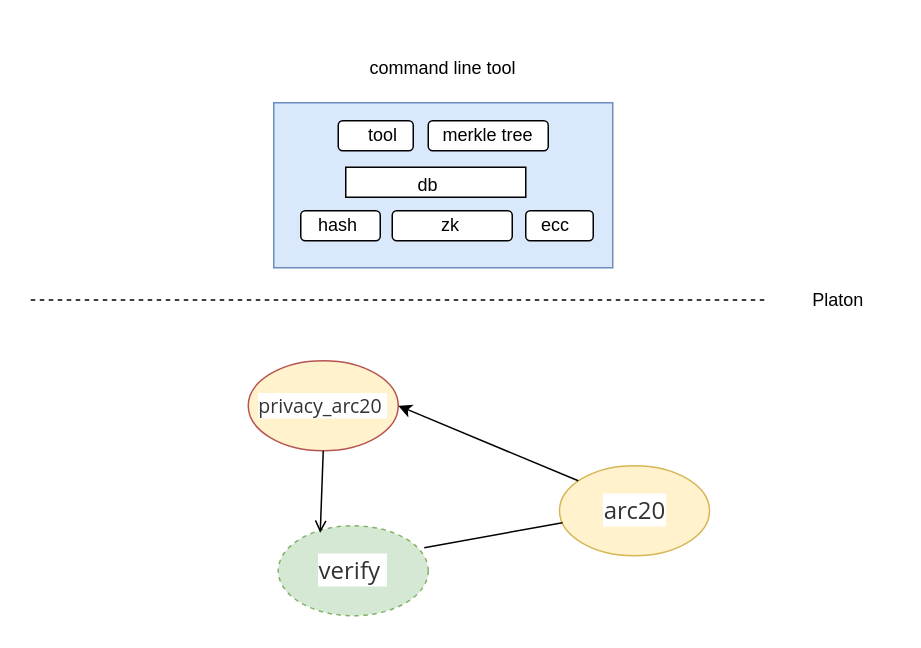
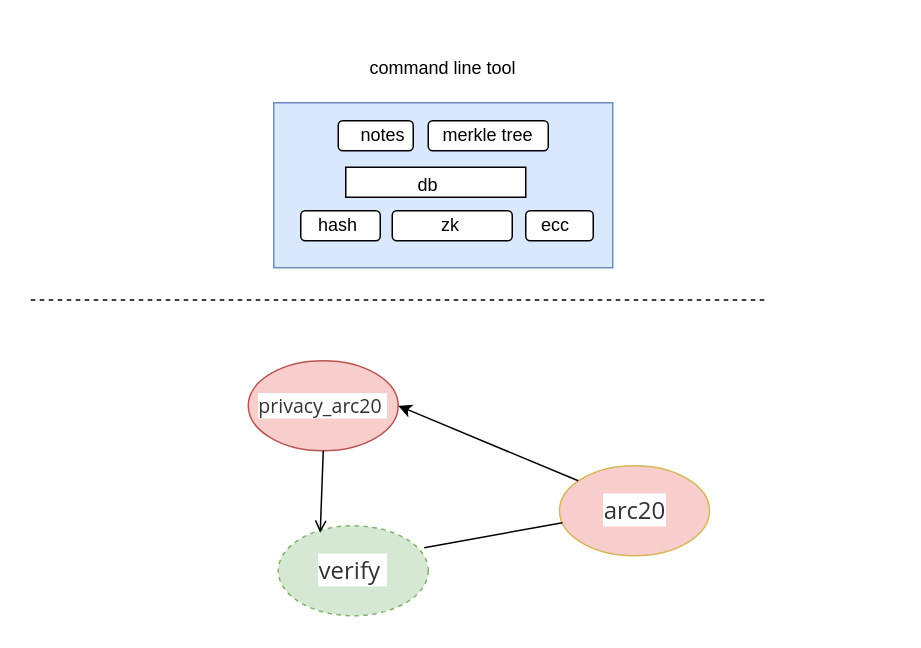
node "tool": label "tool" -> "notes"
node "Platon": removed
node "privacy_arc20": fillcolor #fff2cc -> #f8cecc
node "arc20": fillcolor #fff2cc -> #f8cecc
